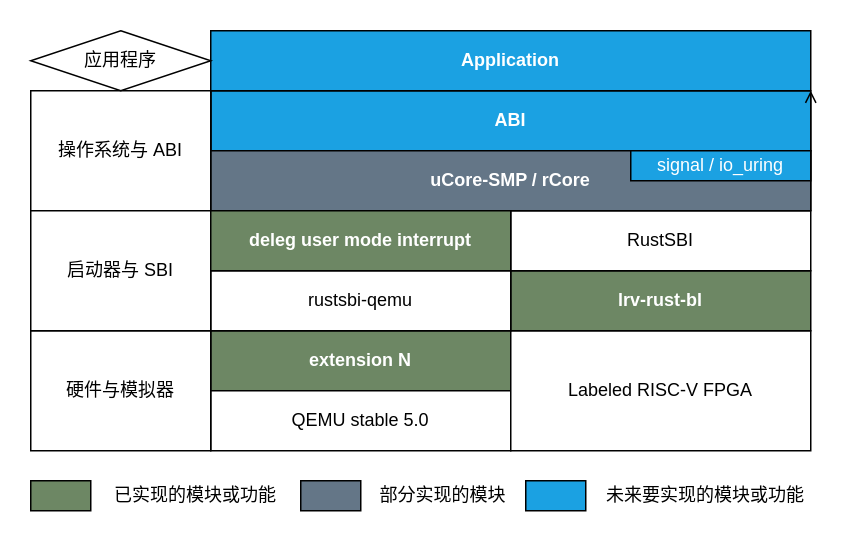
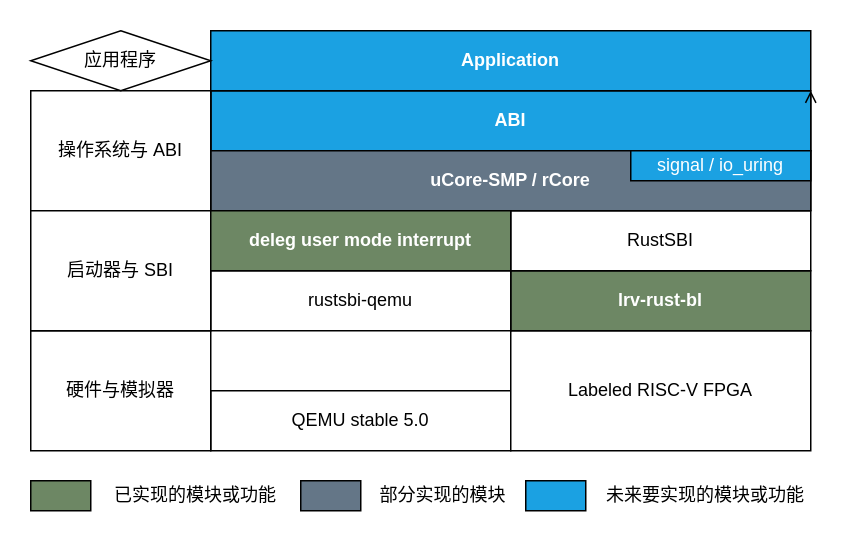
node "extension N": removed
